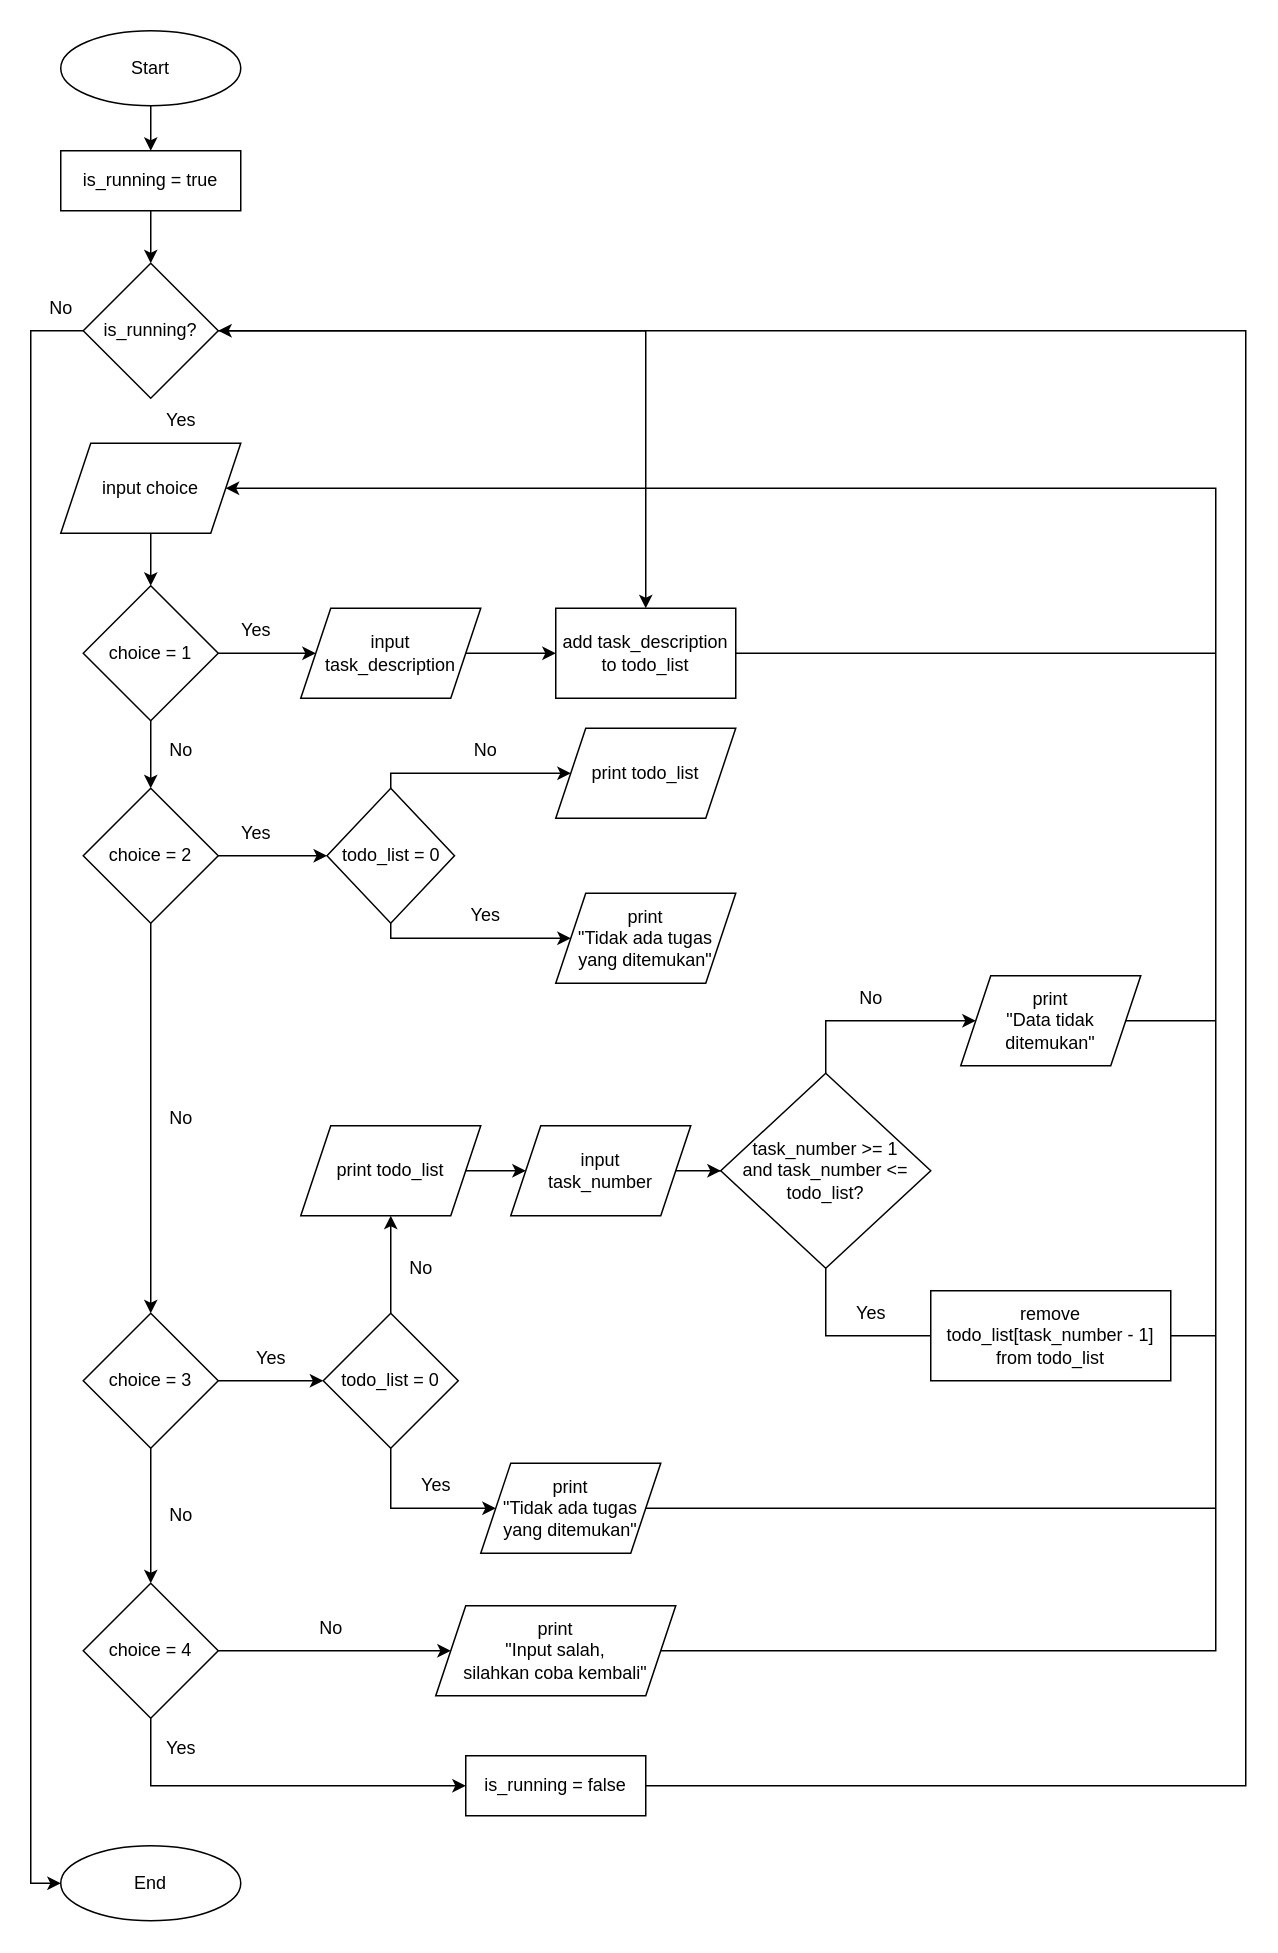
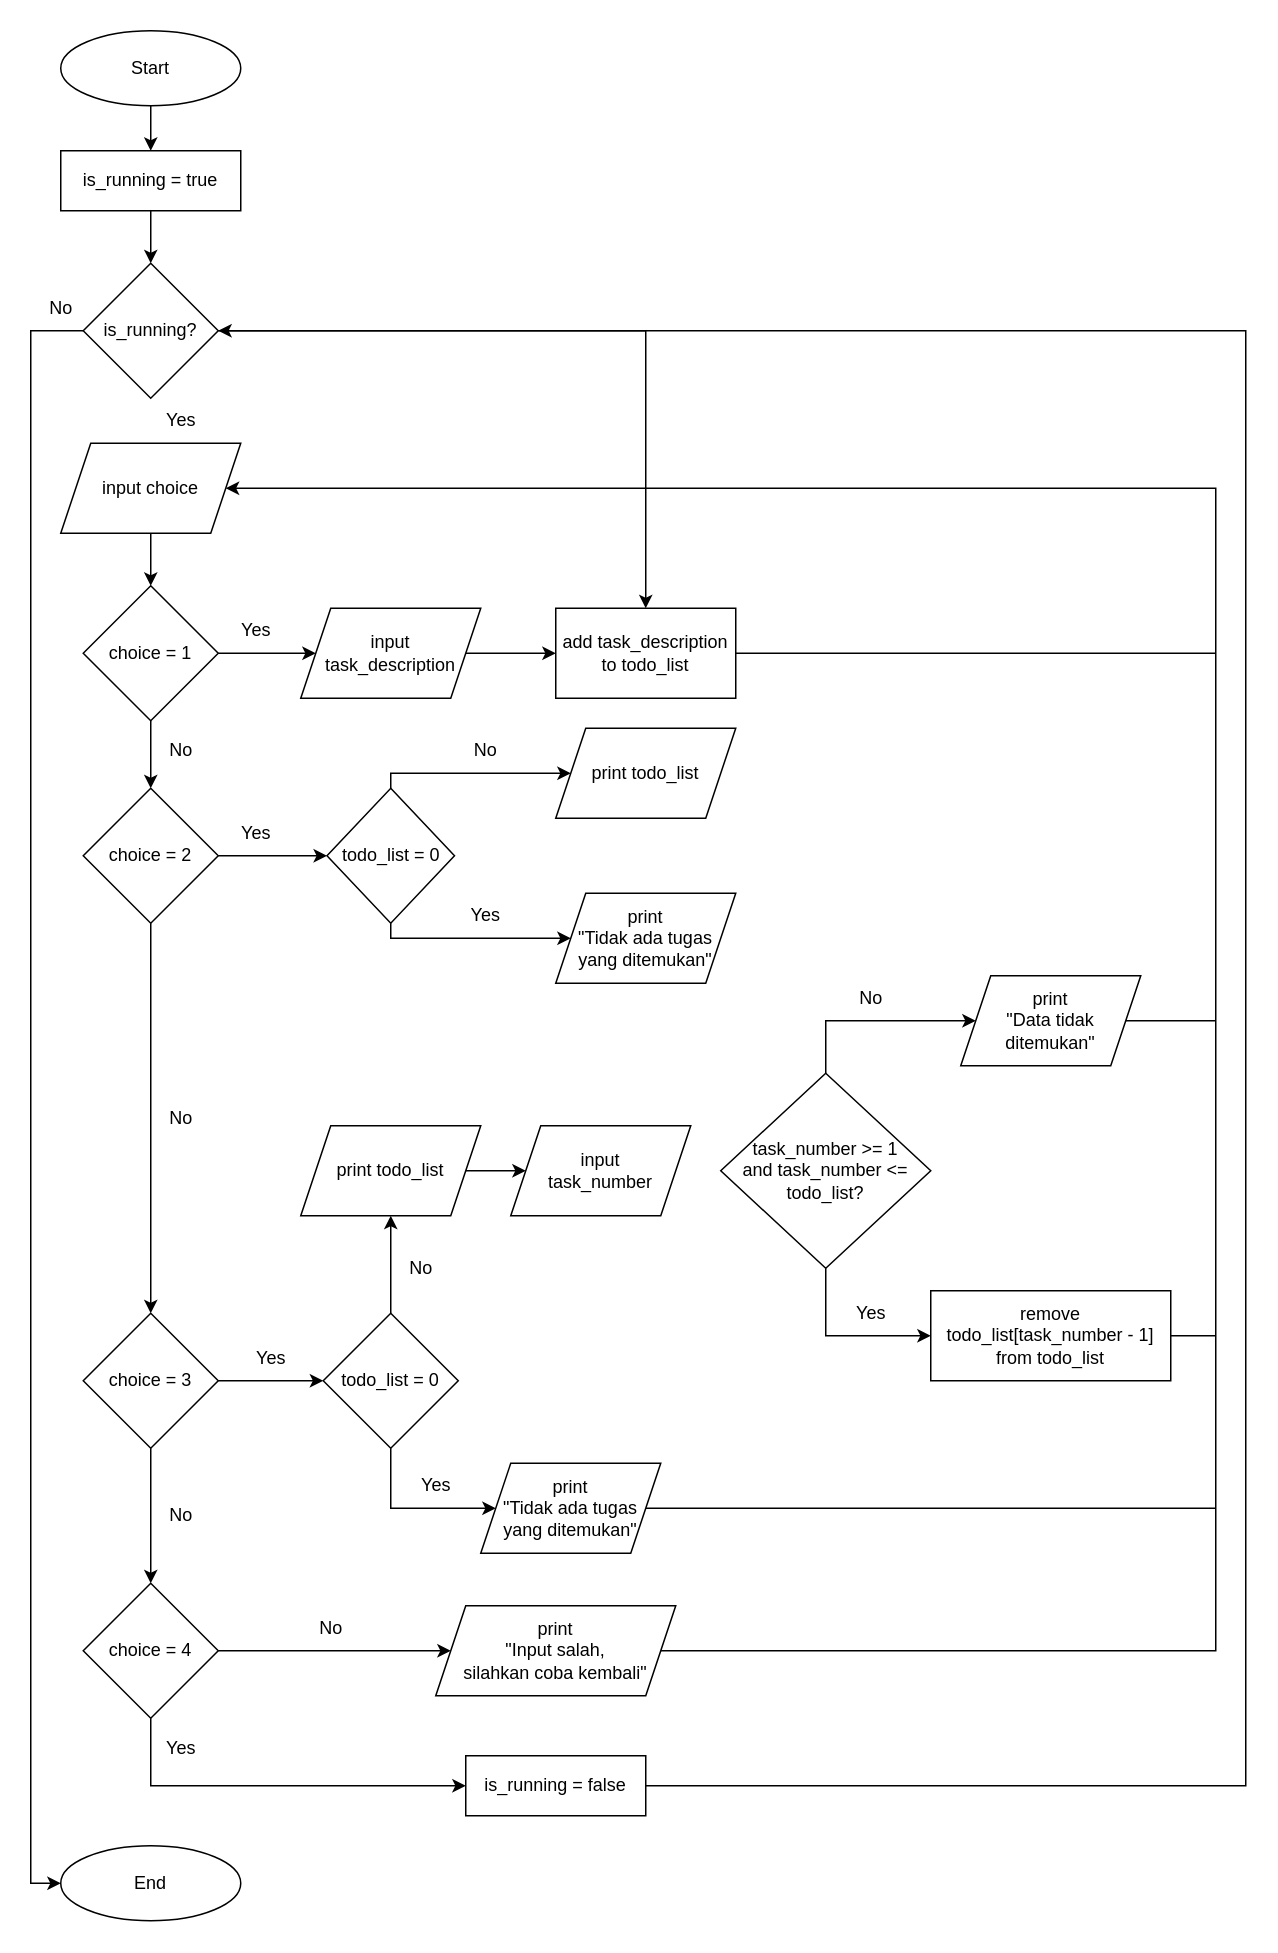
edge "input task_number" -> "task_number >= 1 and task_number <= todo_list?": removed
edge "task_number >= 1 and task_number <= todo_list?" -- "remove todo_list[task_number - 1] from todo_list": arrowhead none -> classic
